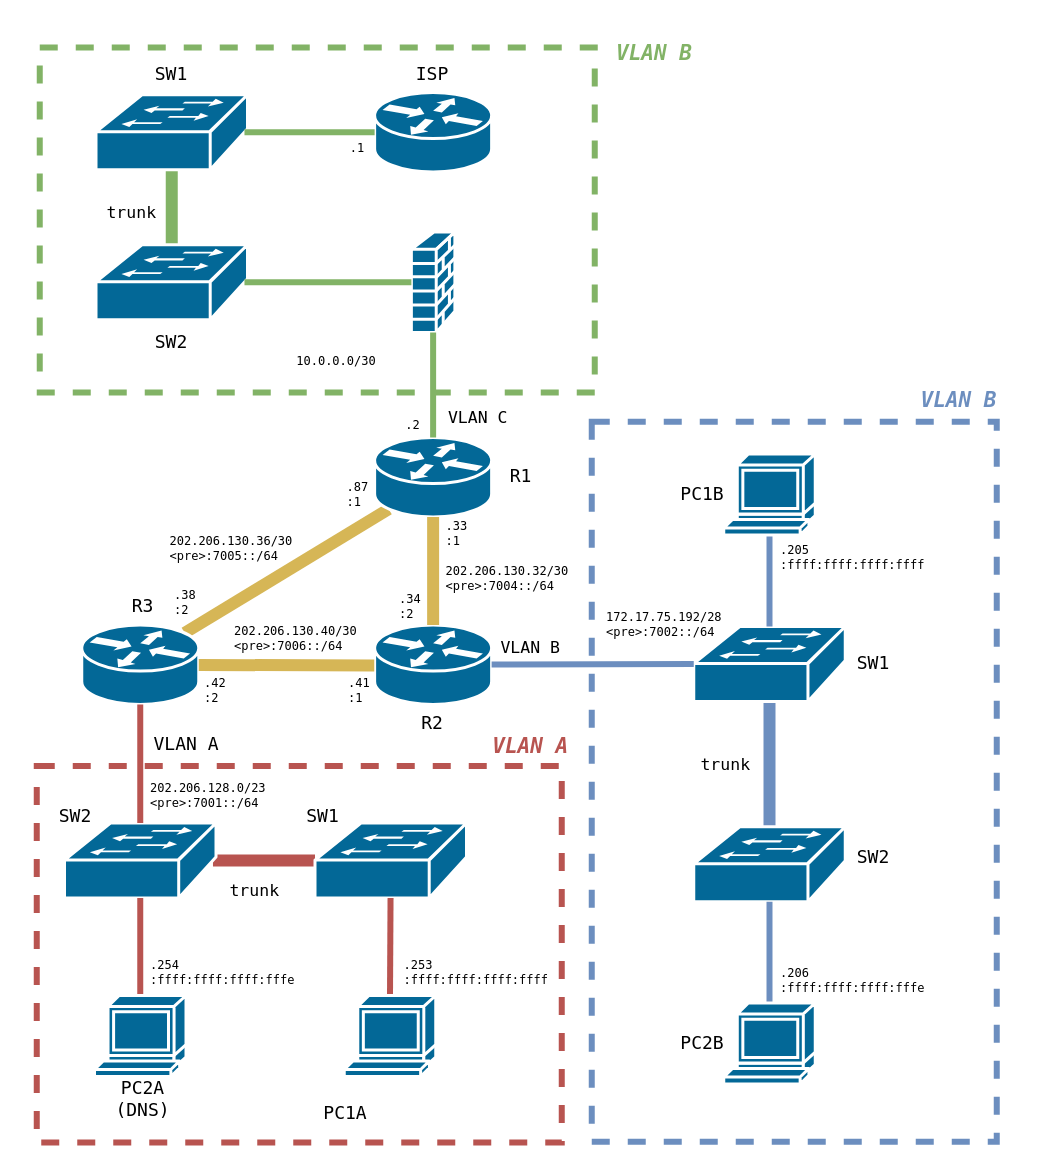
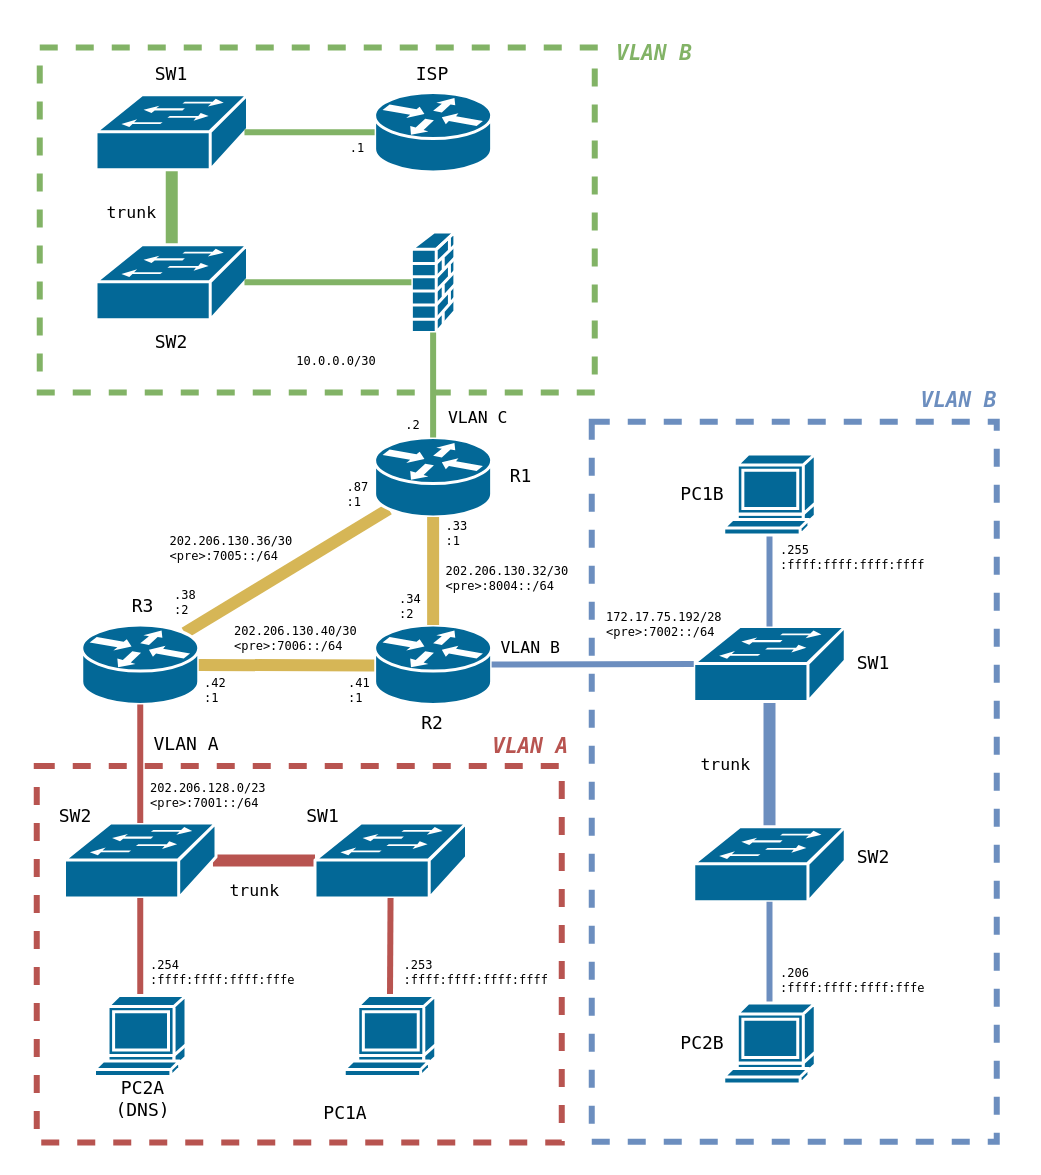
node ".205 :ffff:ffff:ffff:ffff": label ".205 :ffff:ffff:ffff:ffff" -> ".255 :ffff:ffff:ffff:ffff"
node "202.206.130.32/30 <pre>:7004::/64": label "202.206.130.32/30 <pre>:7004::/64" -> "202.206.130.32/30 <pre>:8004::/64"
node ".42 :2": label ".42 :2" -> ".42 :1"
